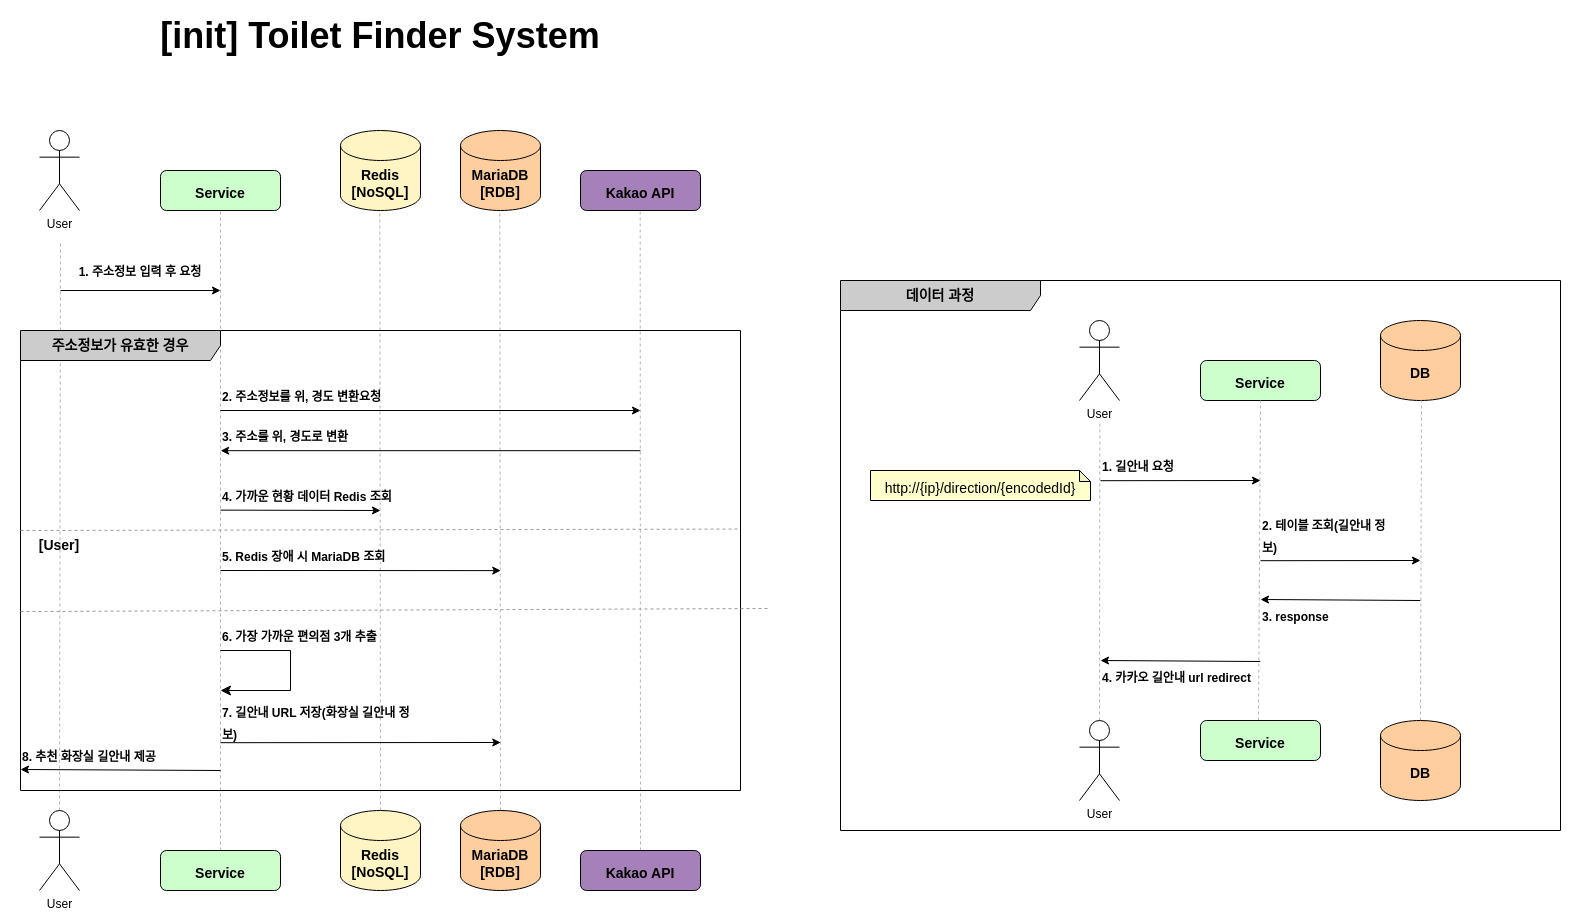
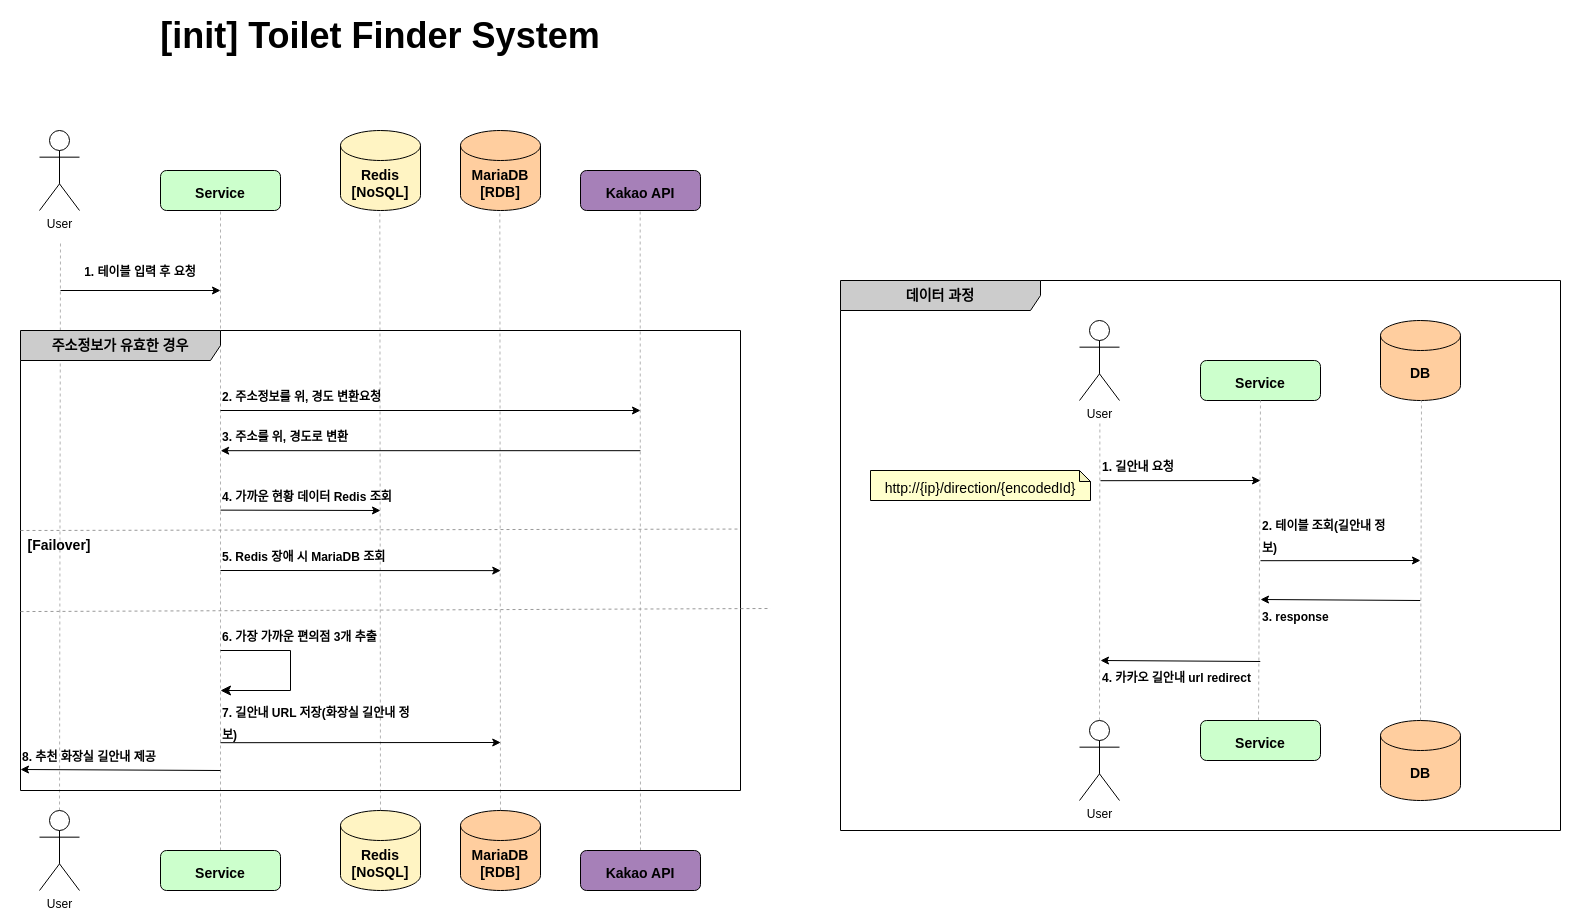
node "1. 주소정보 입력 후 요청": label "1. 주소정보 입력 후 요청" -> "1. 테이블 입력 후 요청"
node "[User]": label "[User]" -> "[Failover]"
